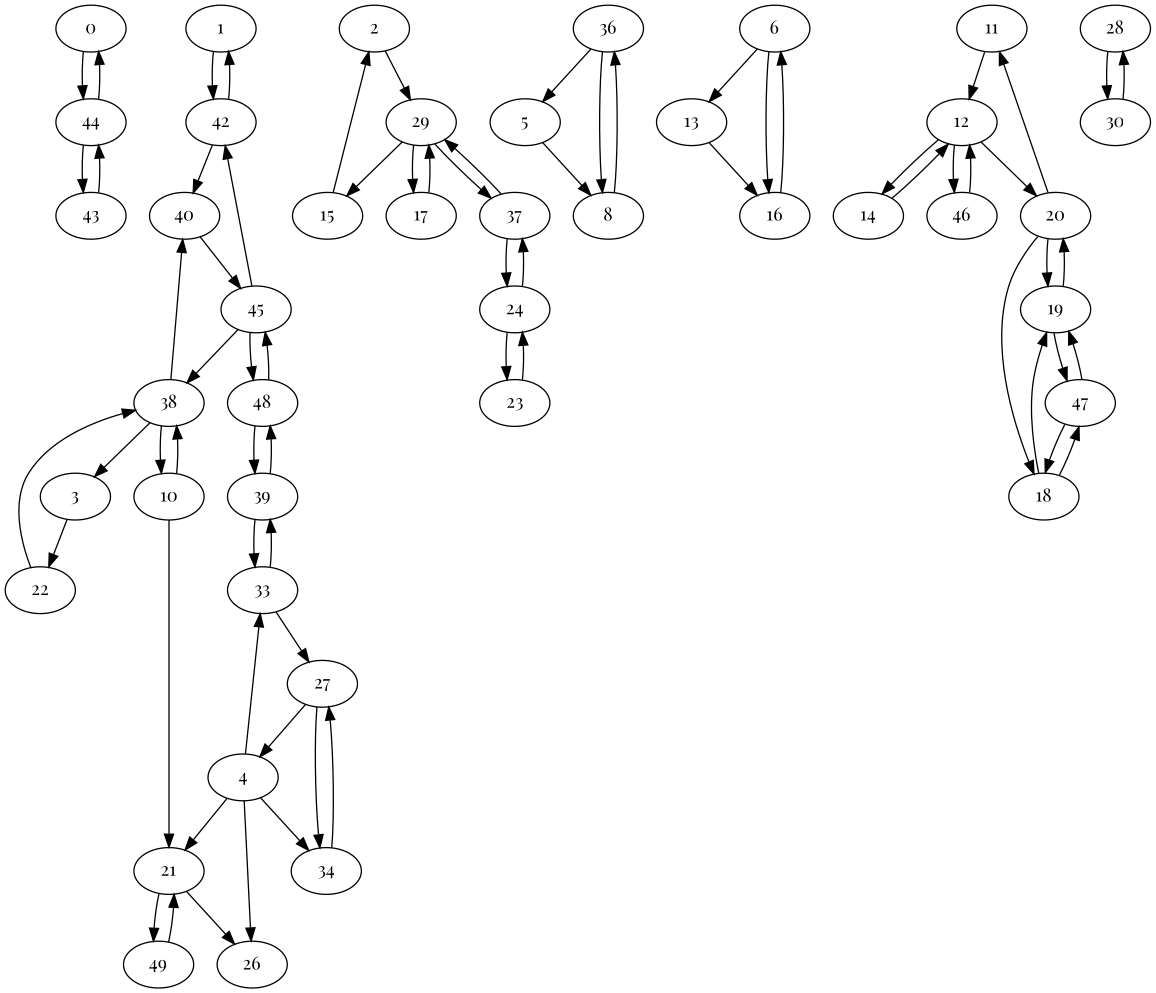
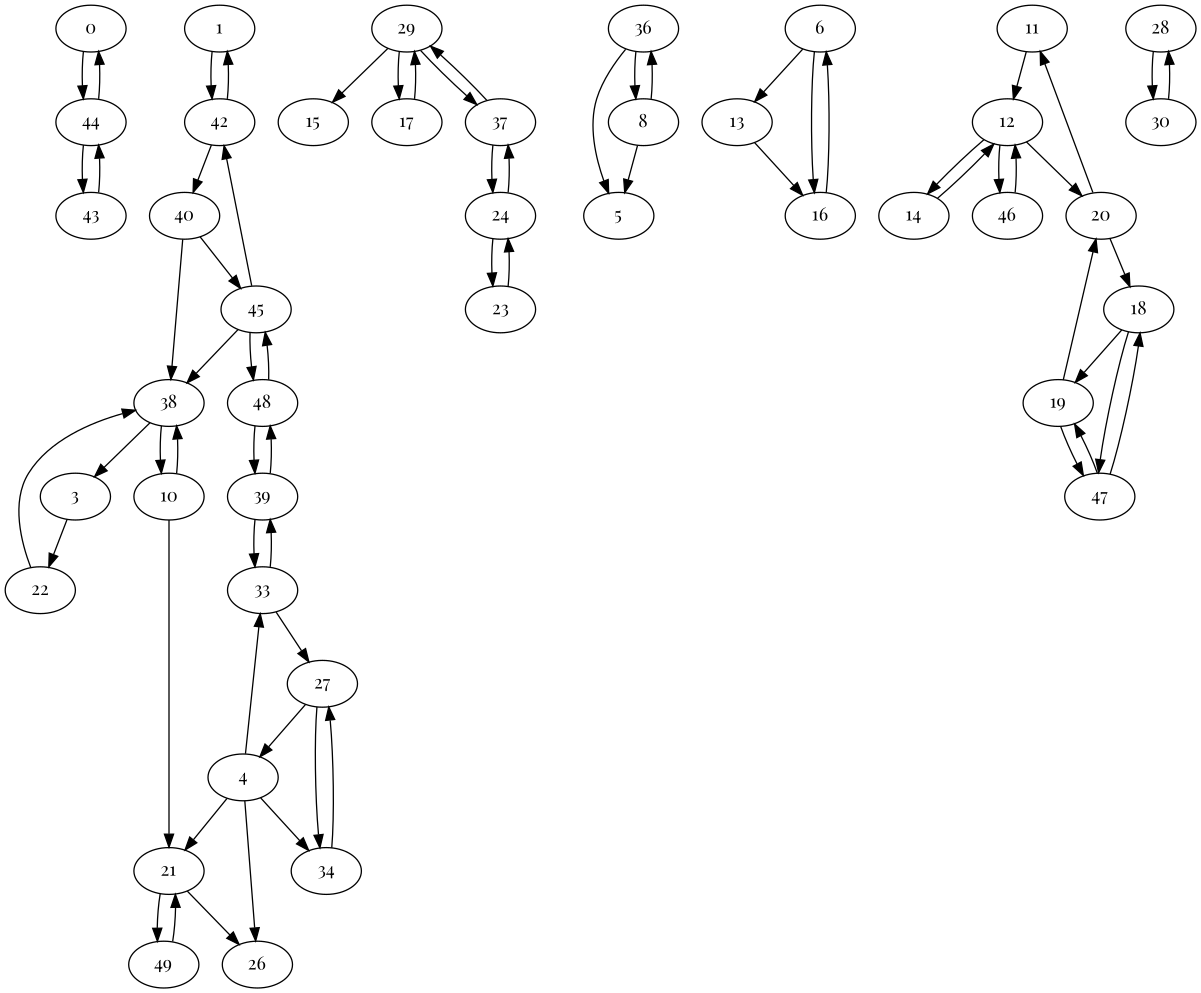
node "2": removed
edge "5" -> "8": reversed
edge "20" -> "19": removed
edge "38" -> "40": reversed
